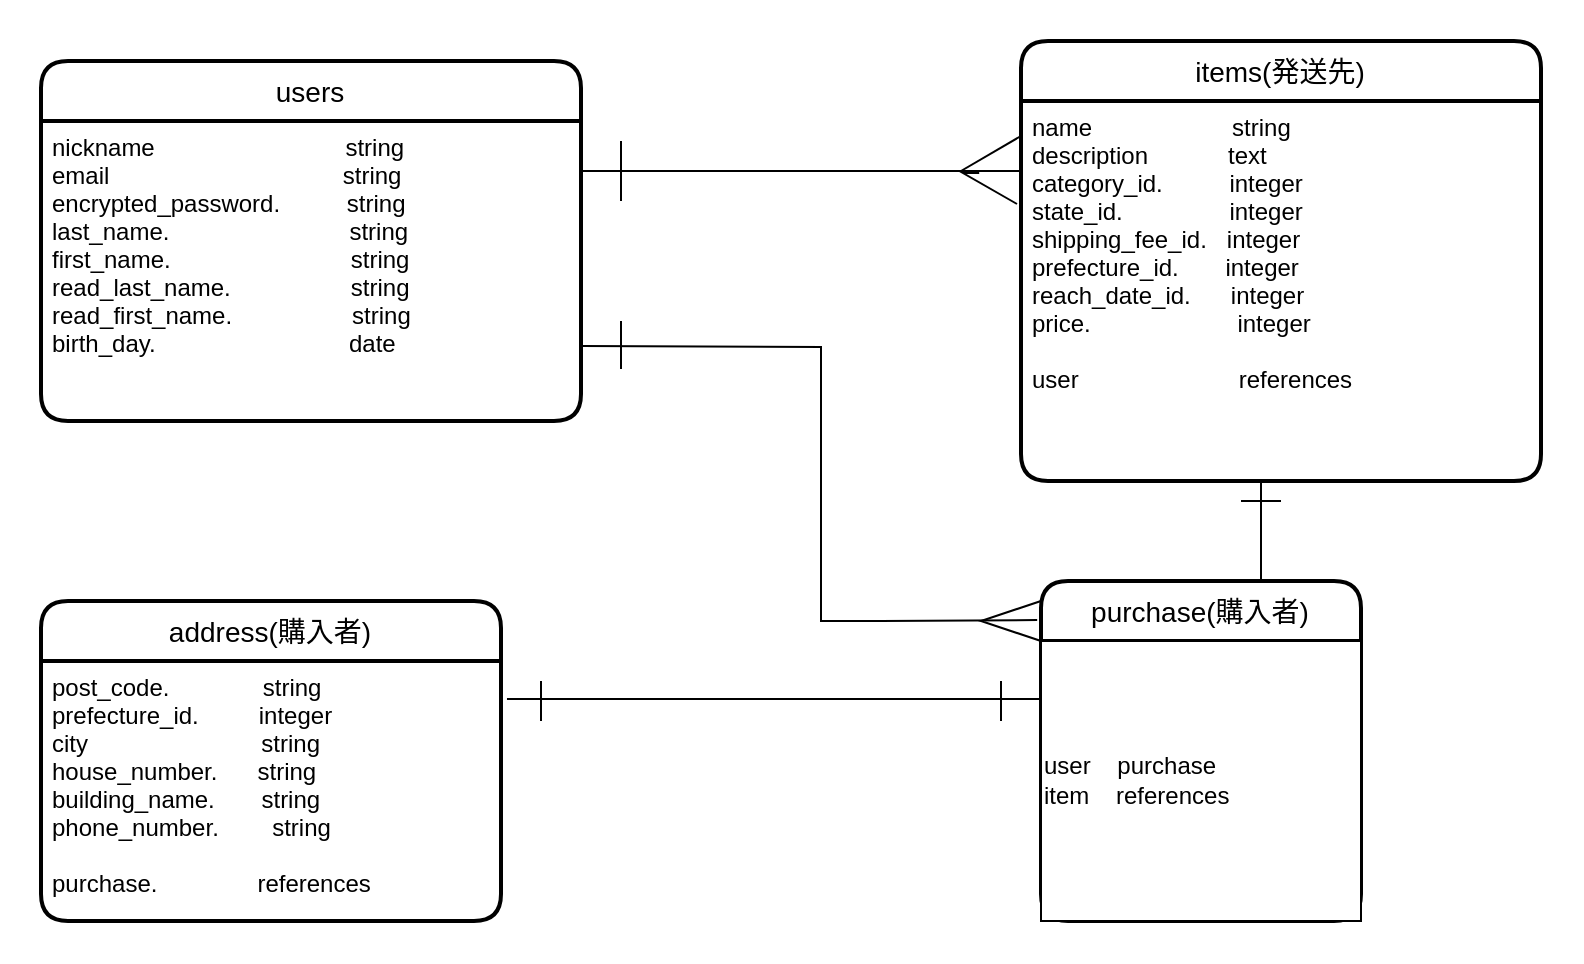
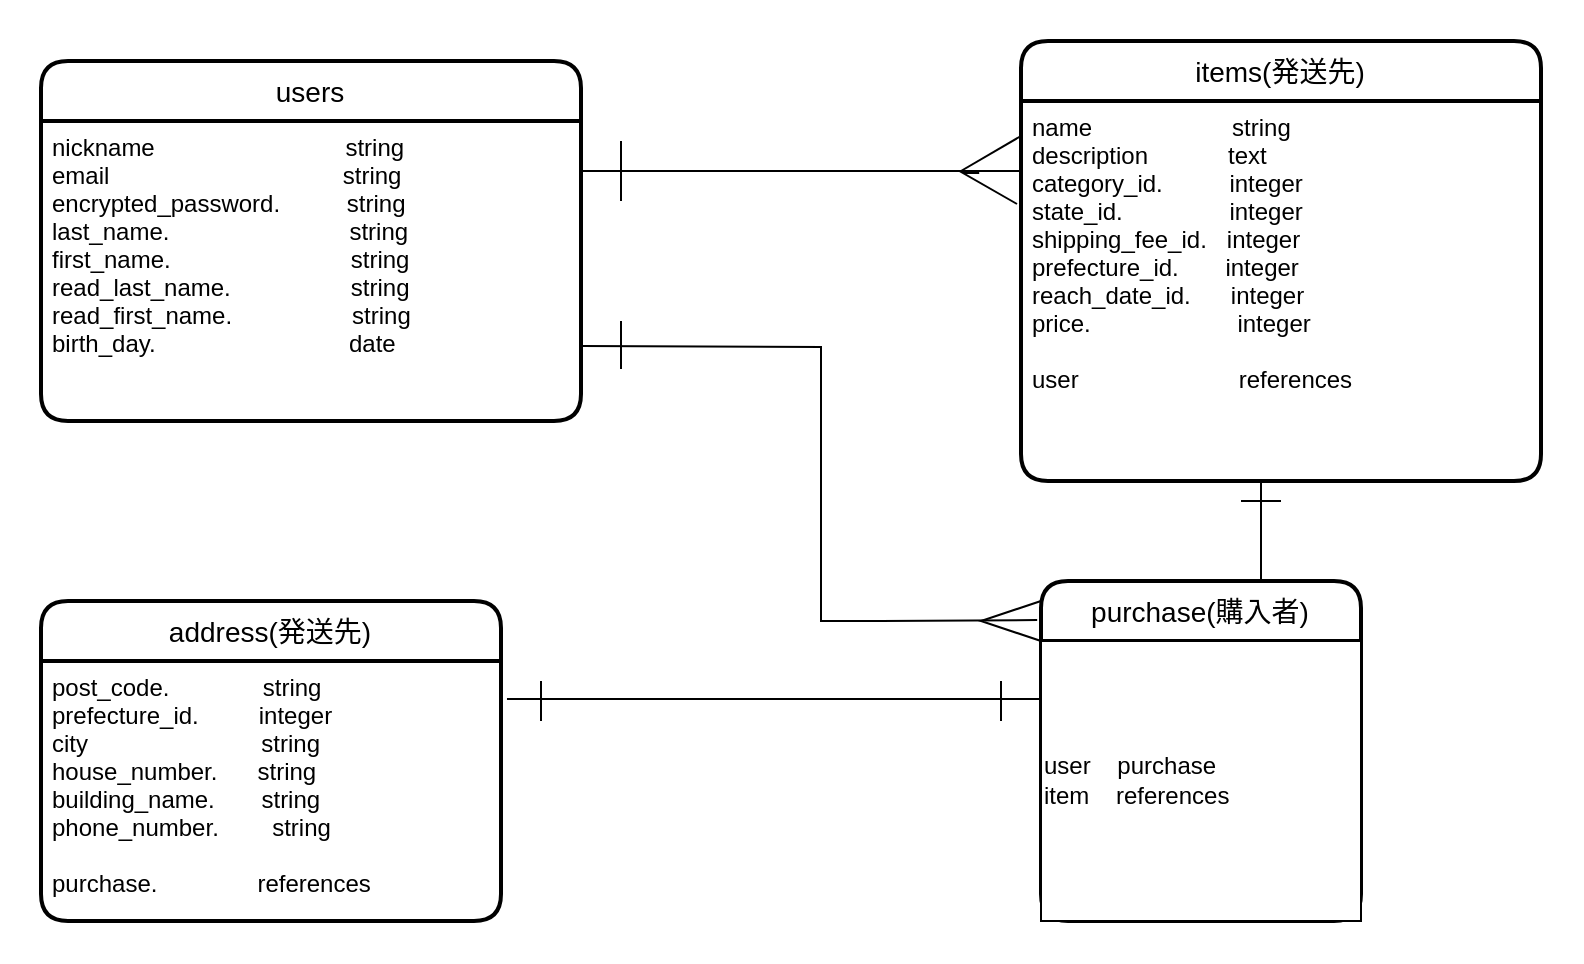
node "address(購入者)": label "address(購入者)" -> "address(発送先)"
